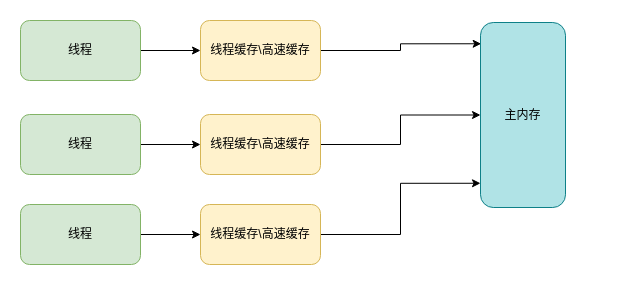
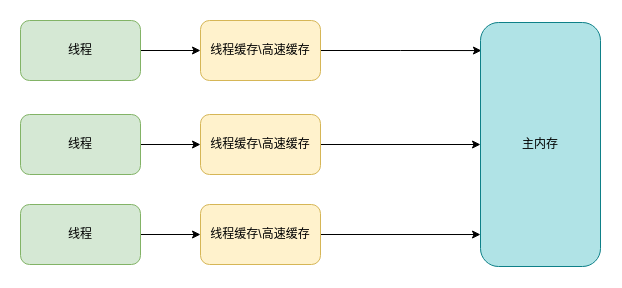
node "主内存": size 85x185 -> 120x244
